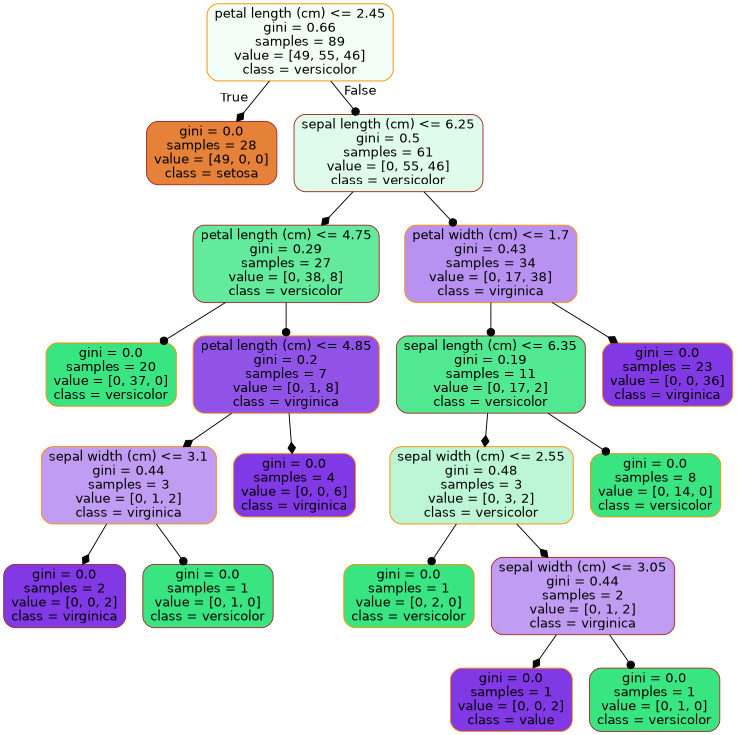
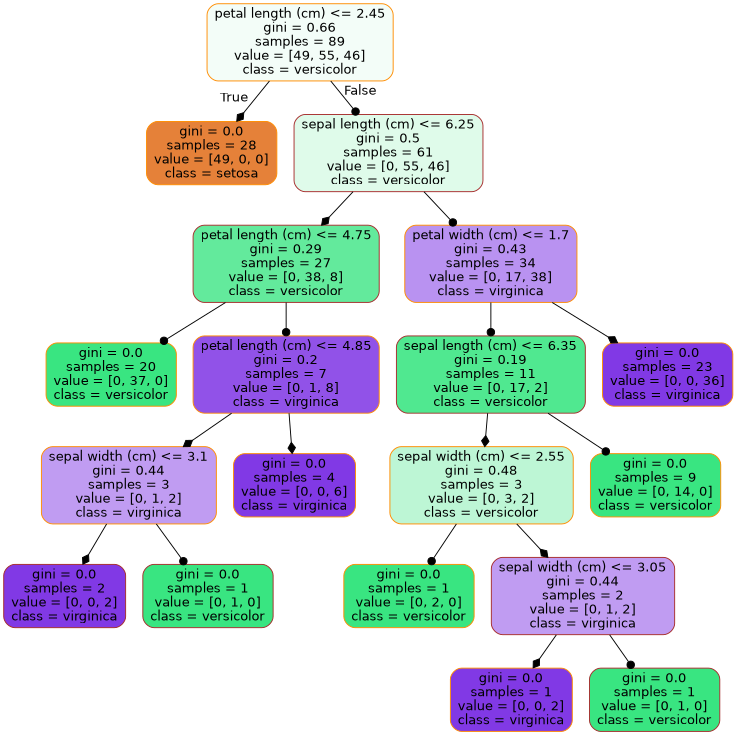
node "gini = 0.0 samples = 28 value = [49, 0, 0] class = setosa": color brown -> darkorange
node "gini = 0.0 samples = 8 value = [0, 14, 0] class = versicolor": label "gini = 0.0 samples = 8 value = [0, 14, 0] class = versicolor" -> "gini = 0.0 samples = 9 value = [0, 14, 0] class = versicolor"
node "gini = 0.0 samples = 1 value = [0, 0, 2] class = value": label "gini = 0.0 samples = 1 value = [0, 0, 2] class = value" -> "gini = 0.0 samples = 1 value = [0, 0, 2] class = virginica"
